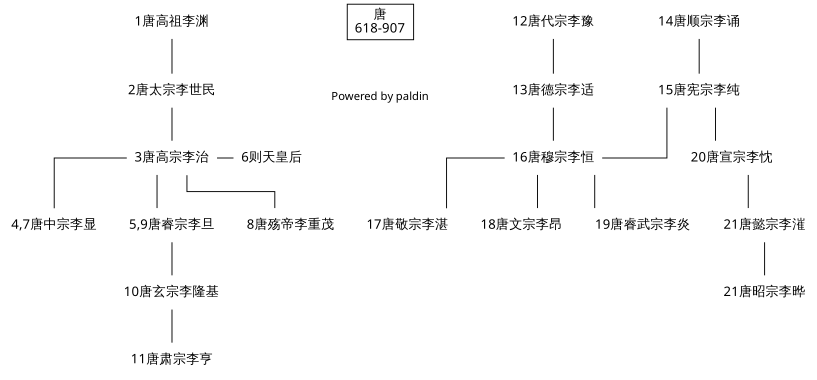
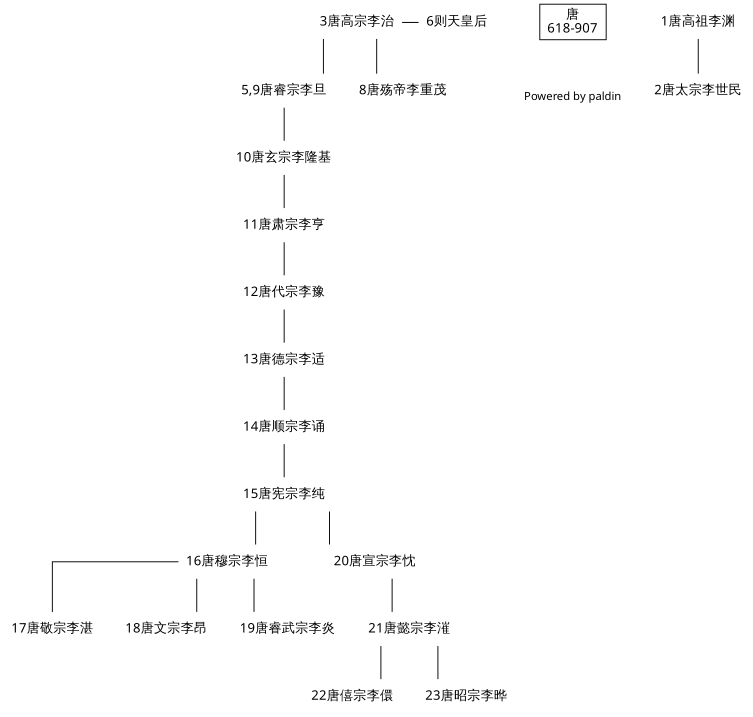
edge "2唐太宗李世民" -- "3唐高宗李治": removed
edge "13唐德宗李适" -- "16唐穆宗李恒": now "13唐德宗李适" -- "14唐顺宗李诵"
node "4,7唐中宗李显": removed
edge "11唐肃宗李亨" -- "12唐代宗李豫": added
node "21唐昭宗李晔": label "21唐昭宗李晔" -> "23唐昭宗李晔"
node "22唐僖宗李儇": added
